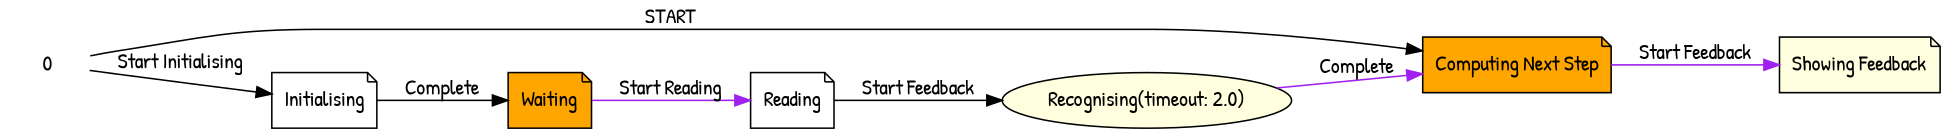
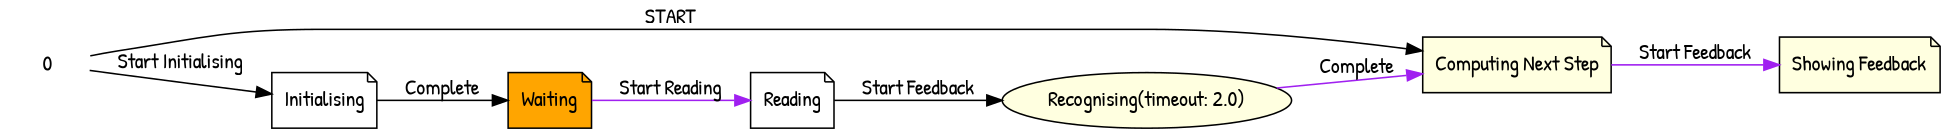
node "Computing Next Step": fillcolor orange -> lightyellow
